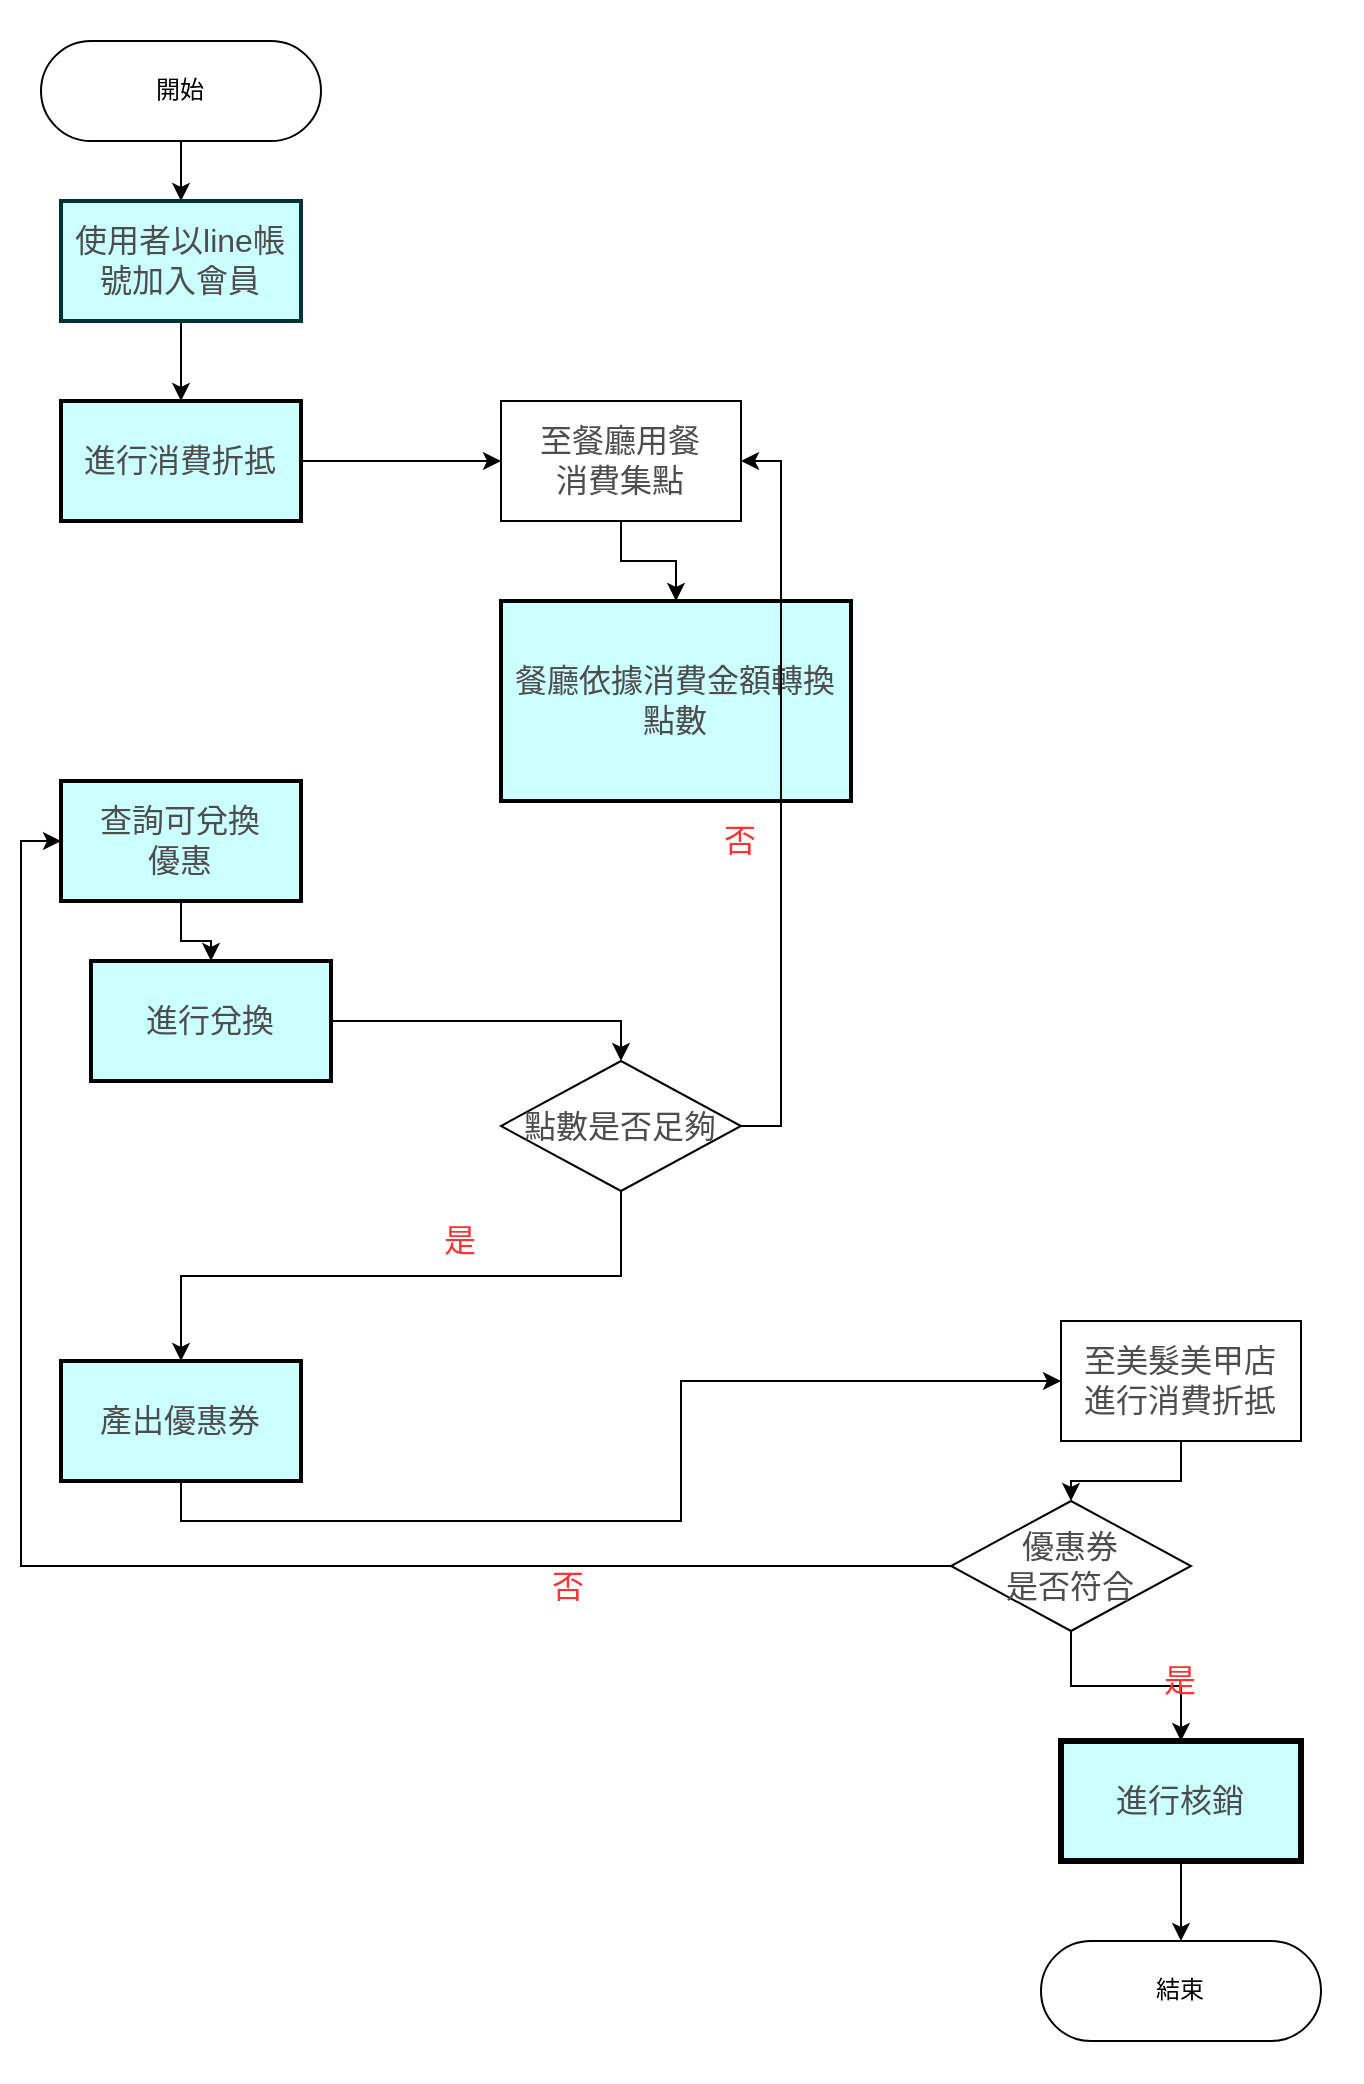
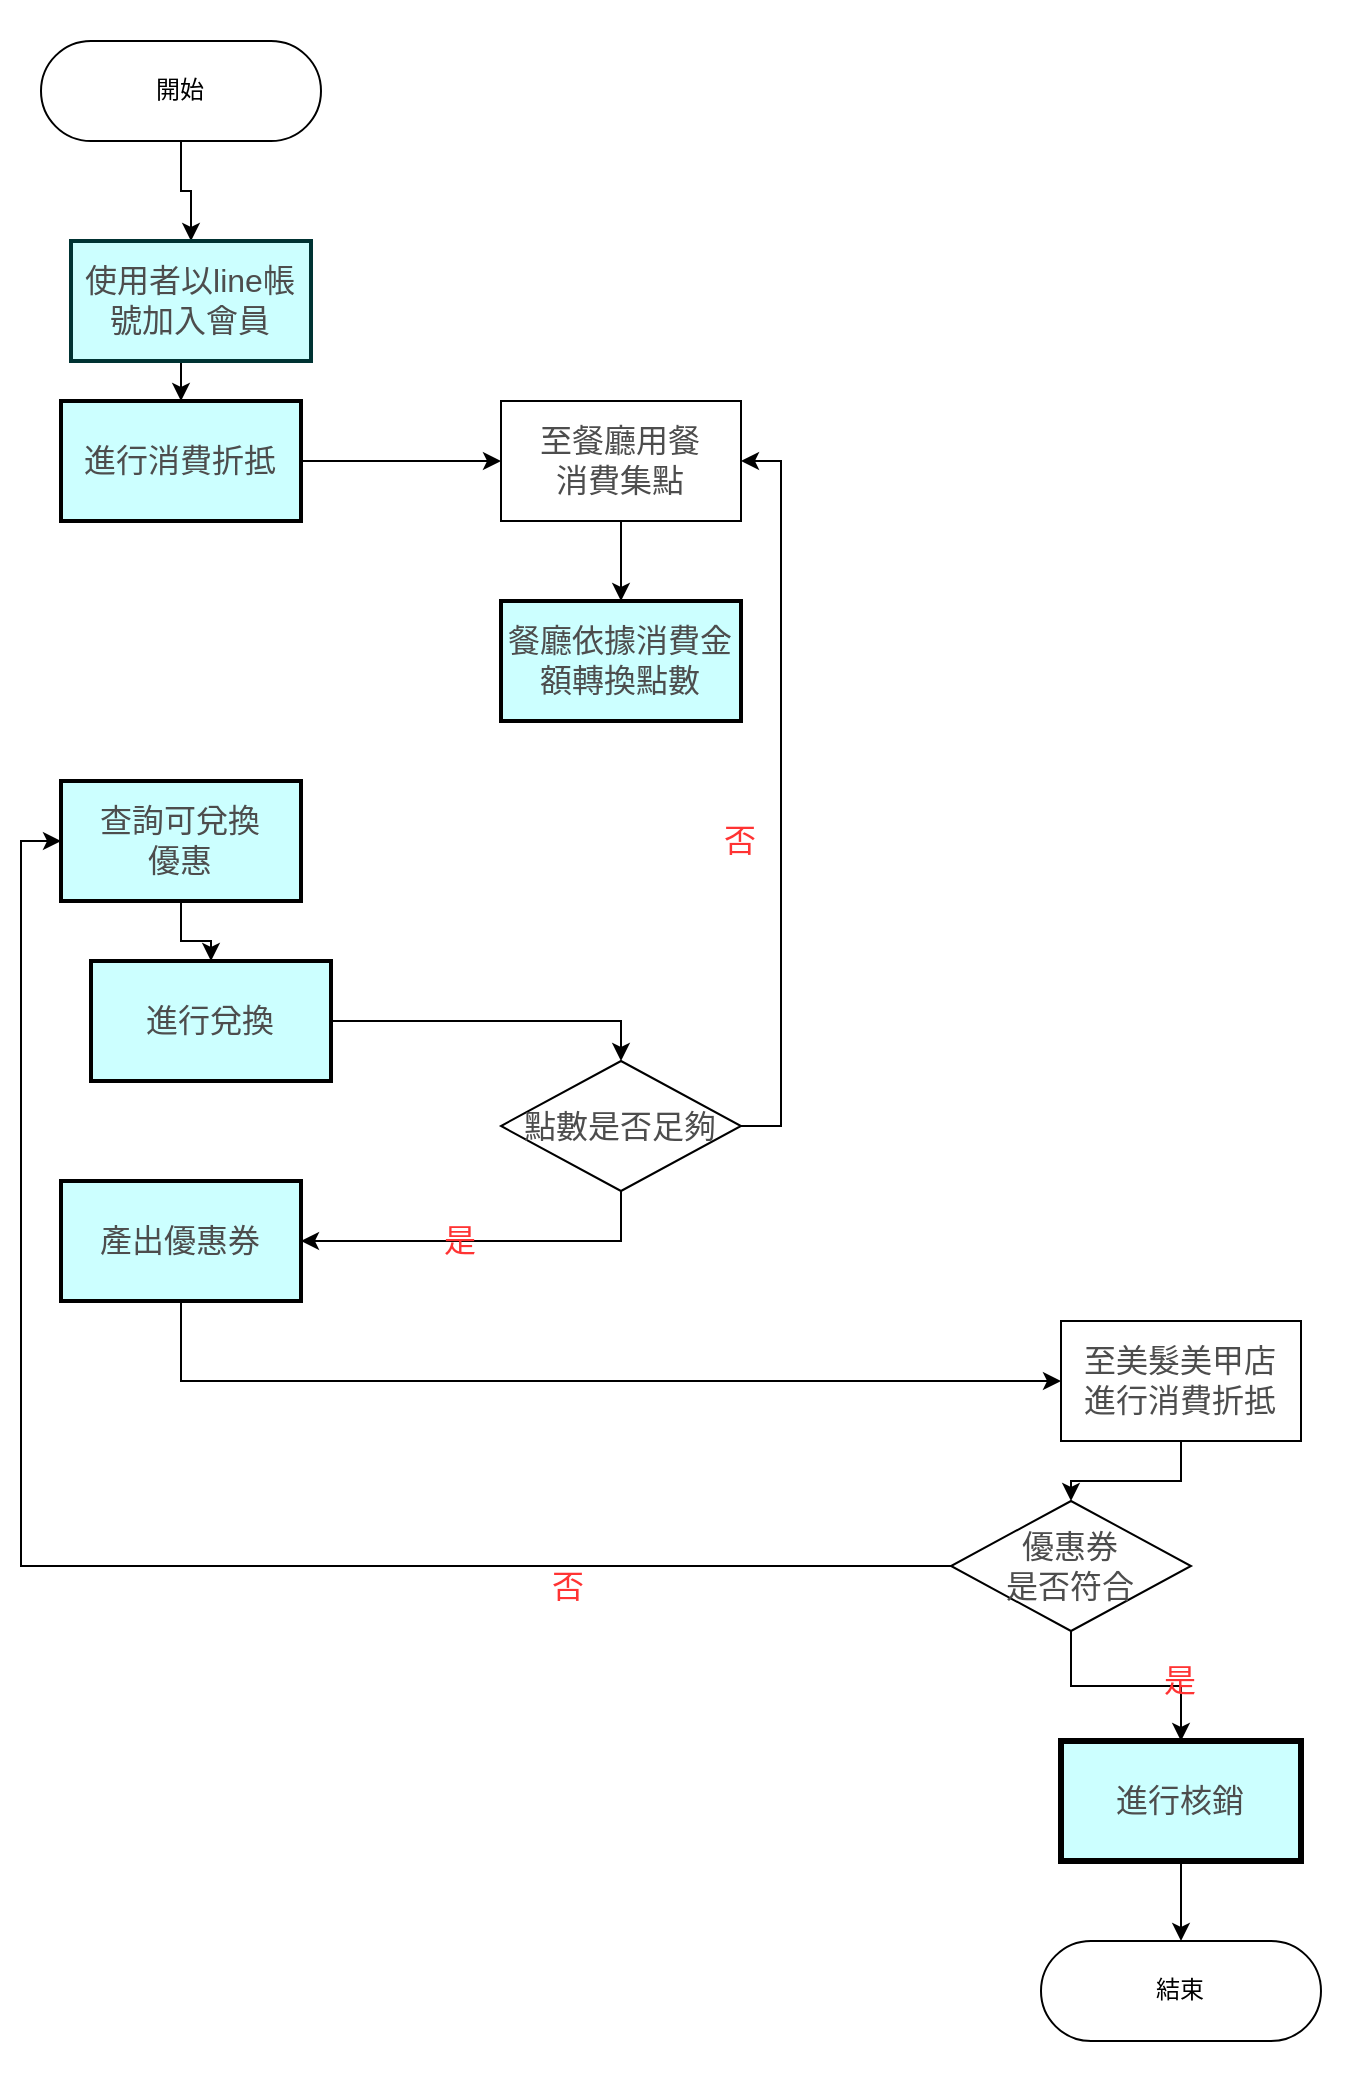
node "使用者以line帳號加入會員": moved (181, 261) -> (191, 301)
node "餐廳依據消費金額轉換點數": size 350x200 -> 240x120
node "產出優惠券": moved (181, 1421) -> (181, 1241)
